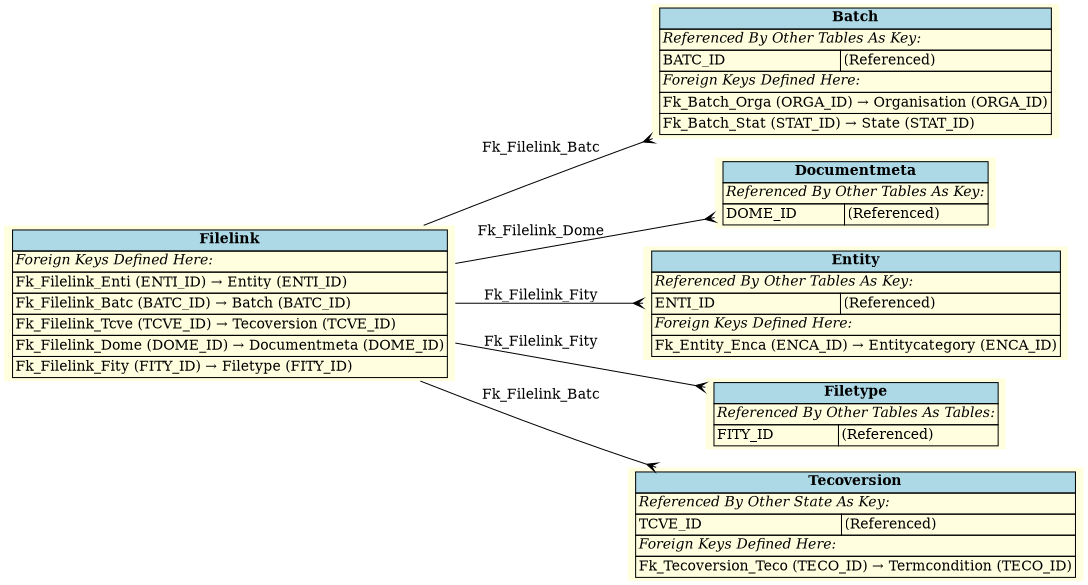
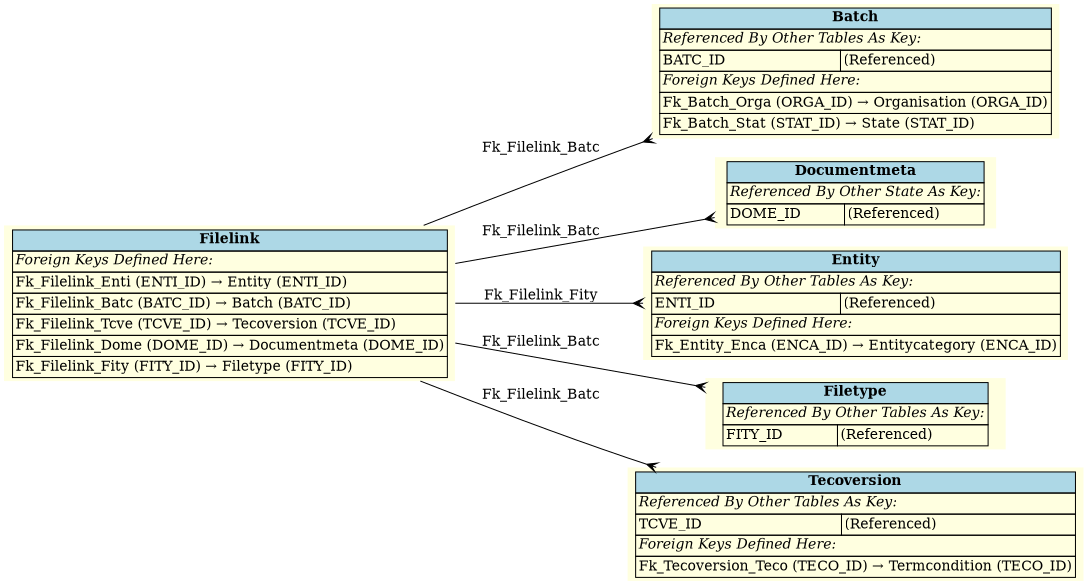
node "Documentmeta": text "Referenced By Other Tables As Key:" -> "Referenced By Other State As Key:"
edge "Documentmeta" -- "Filelink": label " Fk_Filelink_Dome " -> " Fk_Filelink_Batc "
edge "Filelink" -- "Filetype": label " Fk_Filelink_Fity " -> " Fk_Filelink_Batc "
node "Filetype": text "Referenced By Other Tables As Tables:" -> "Referenced By Other Tables As Key:"
node "Tecoversion": text "Referenced By Other State As Key:" -> "Referenced By Other Tables As Key:"
